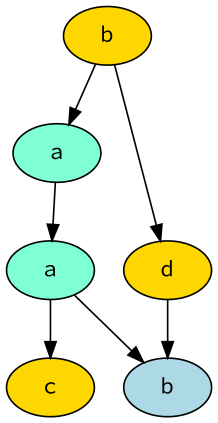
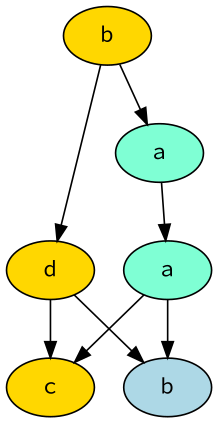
edge "d" -> "c": added
